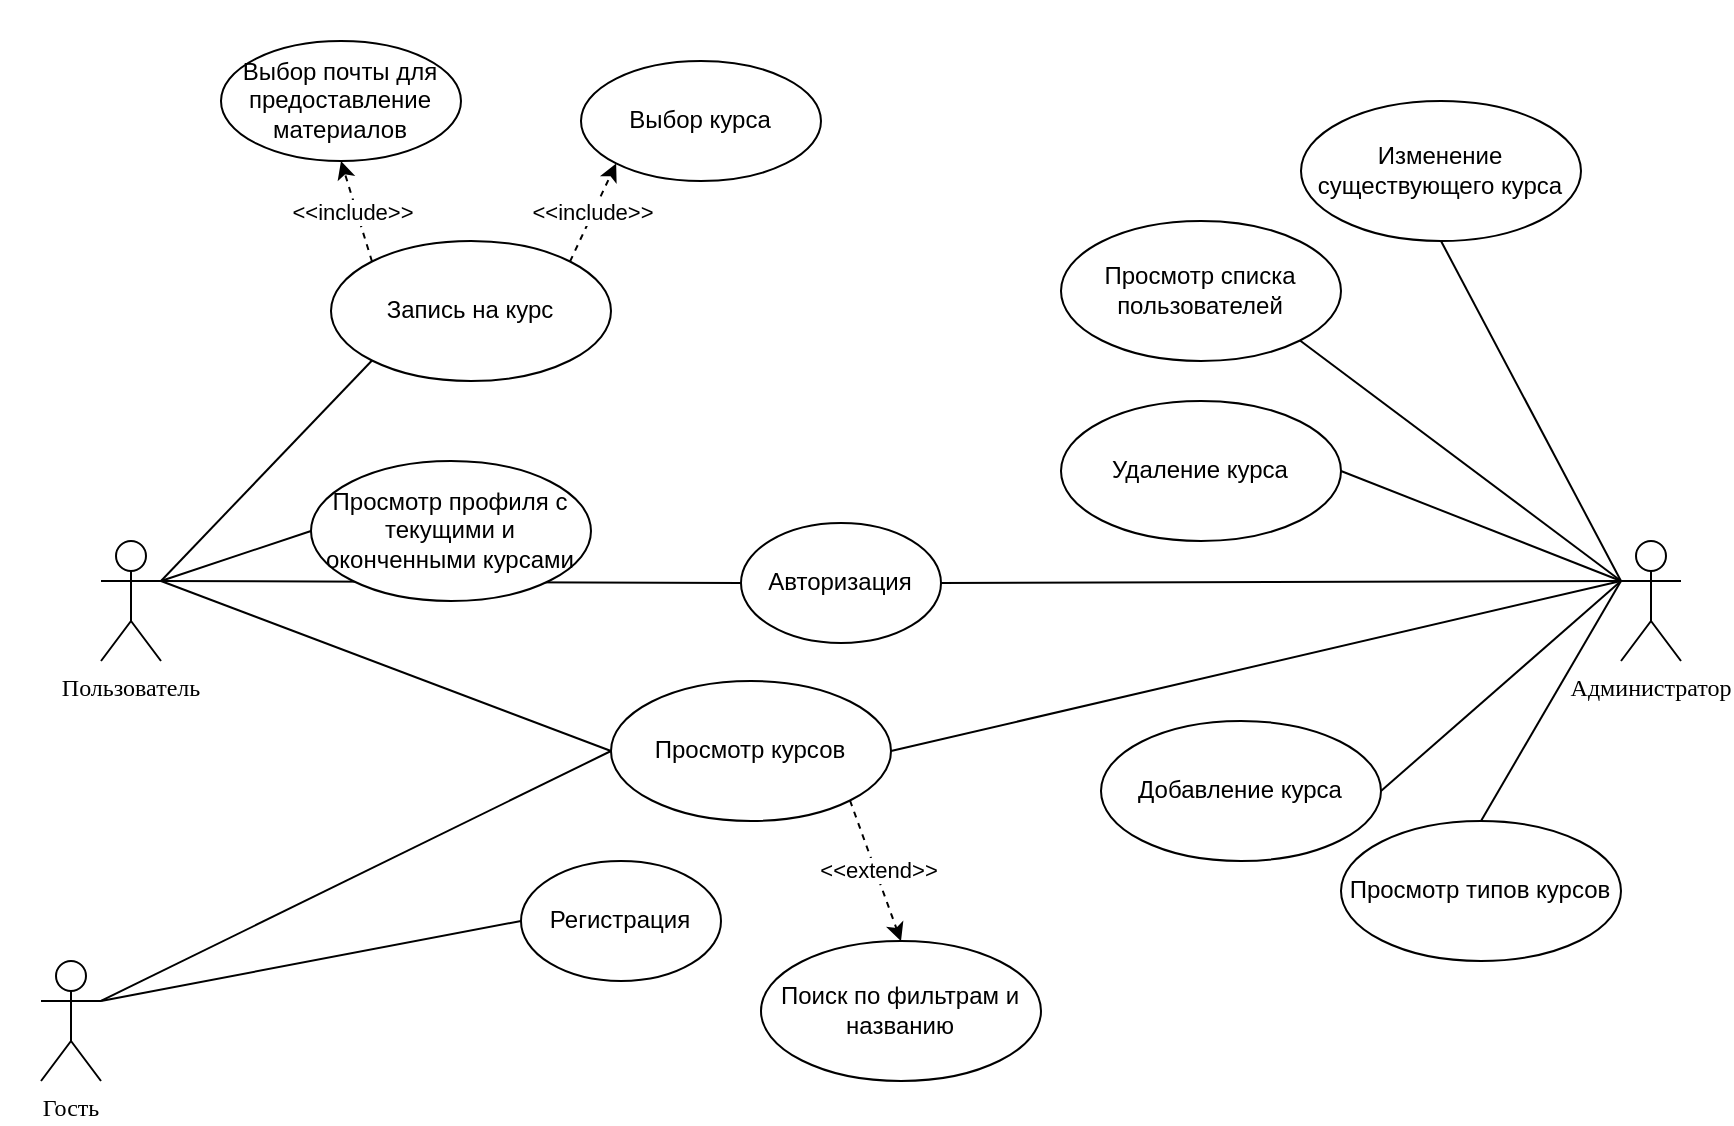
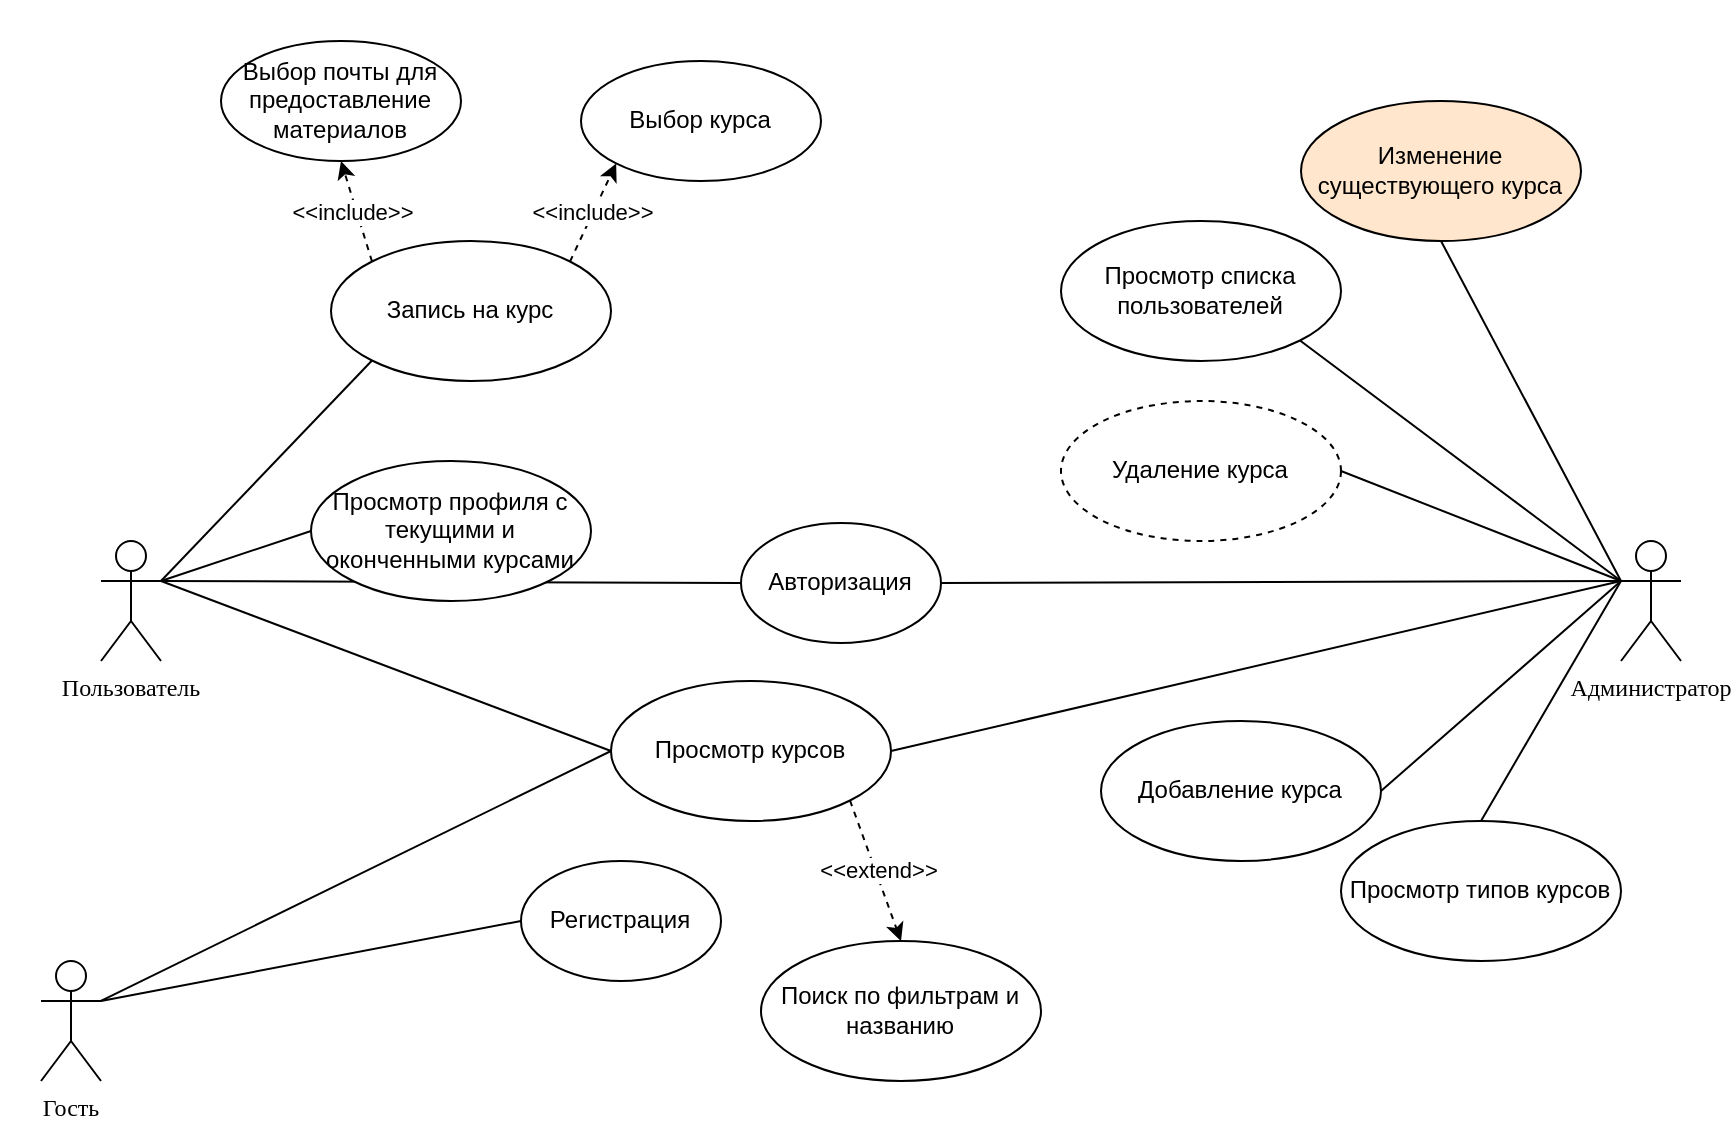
node "Изменение существующего курса": fillcolor #ffffff -> #ffe6cc
node "Удаление курса": style solid -> dashed
